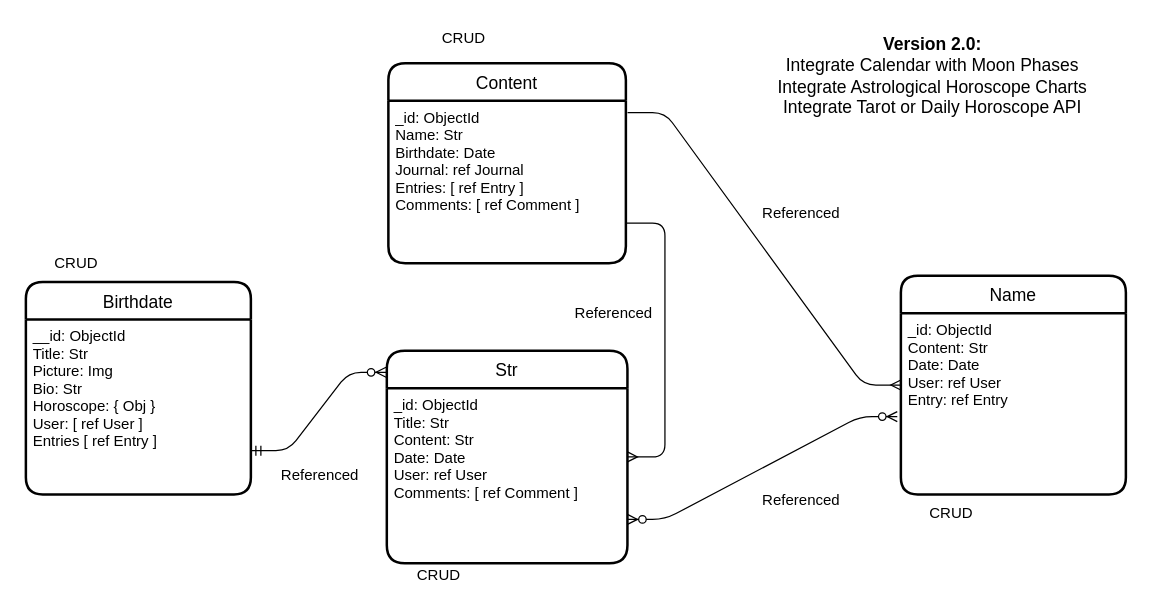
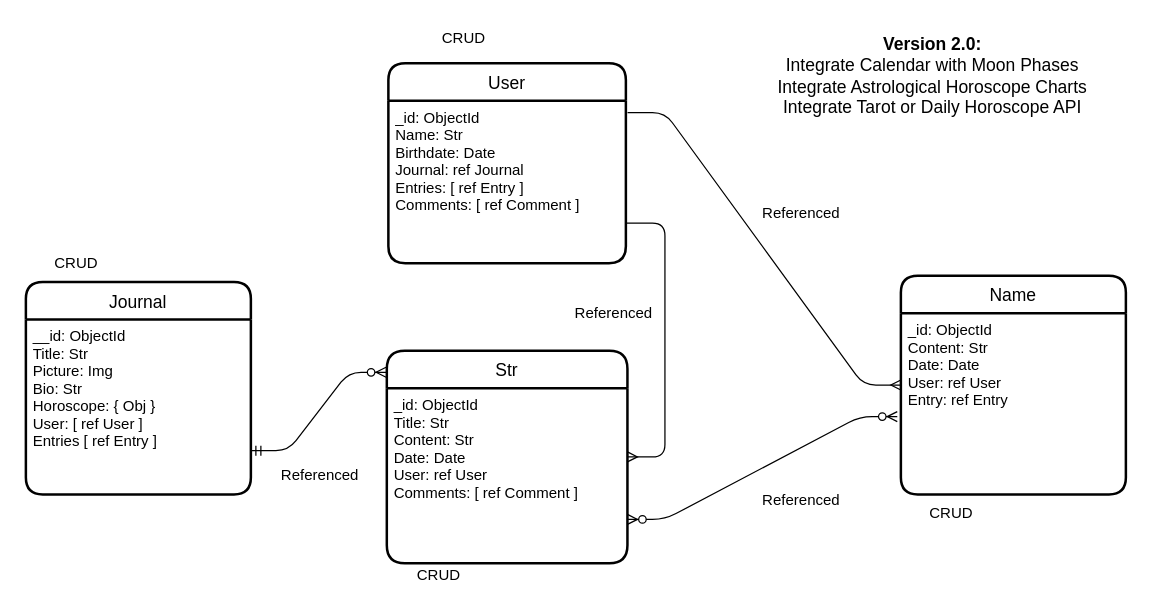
node "Content": label "Content" -> "User"
node "Birthdate": label "Birthdate" -> "Journal"
